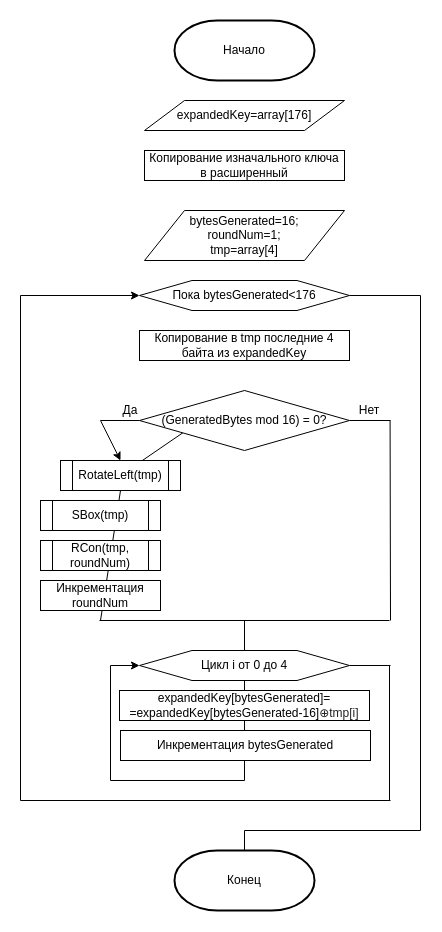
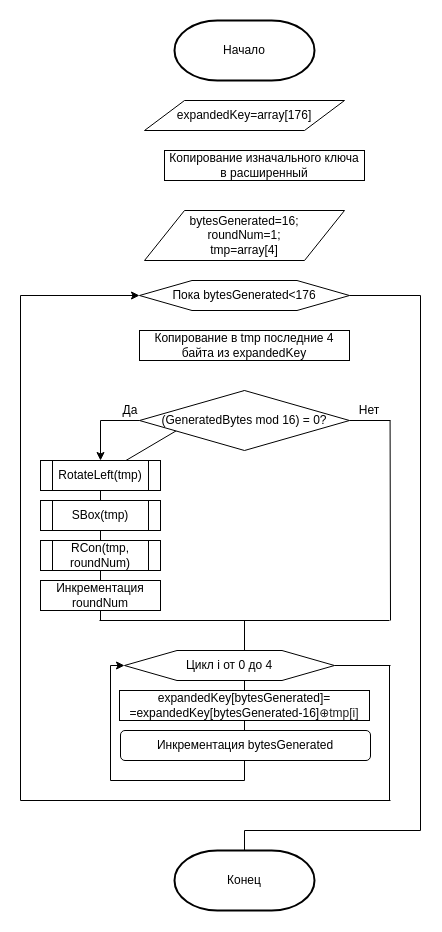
node "Копирование изначального ключа в расширенный": moved (245, 166) -> (265, 166)
node "RotateLeft(tmp)": moved (121, 476) -> (101, 476)
node "Цикл i от 0 до 4": moved (245, 666) -> (230, 666)
node "Инкрементация bytesGenerated": shape rectangle -> rounded rectangle
